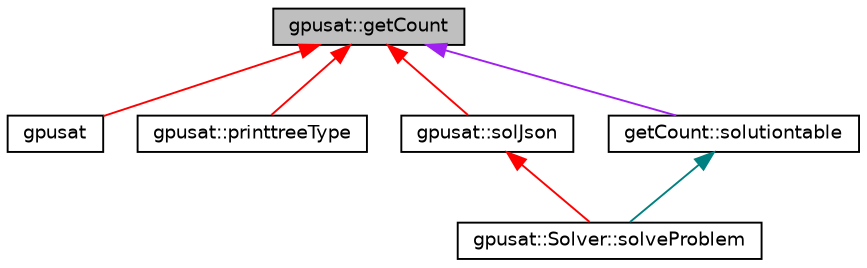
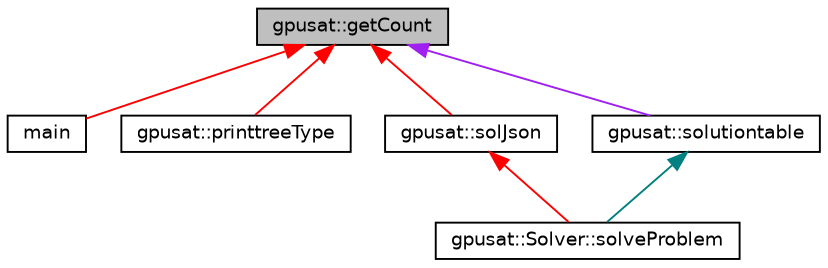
node "gpusat": label "gpusat" -> "main"
node "getCount::solutiontable": label "getCount::solutiontable" -> "gpusat::solutiontable"
